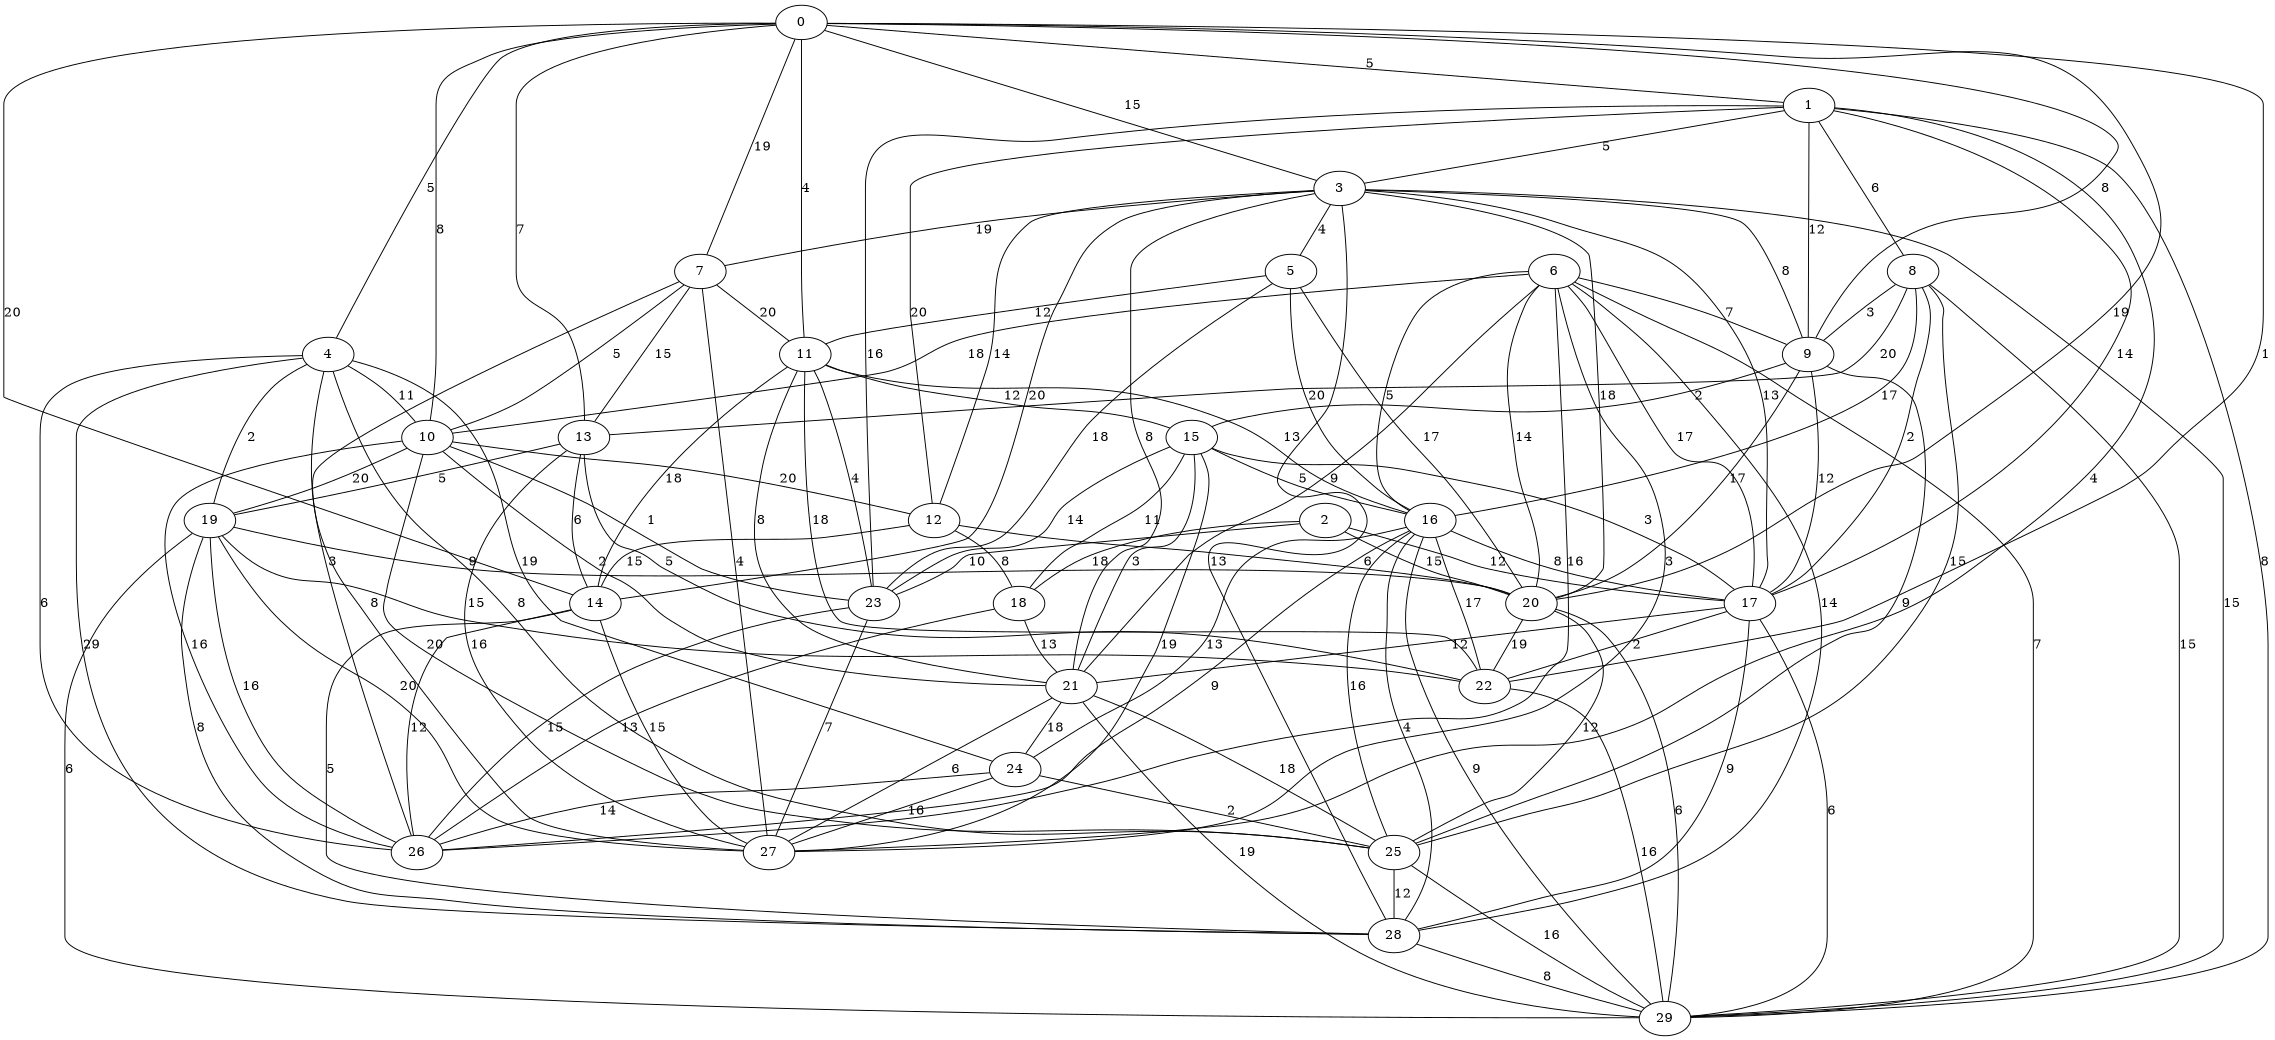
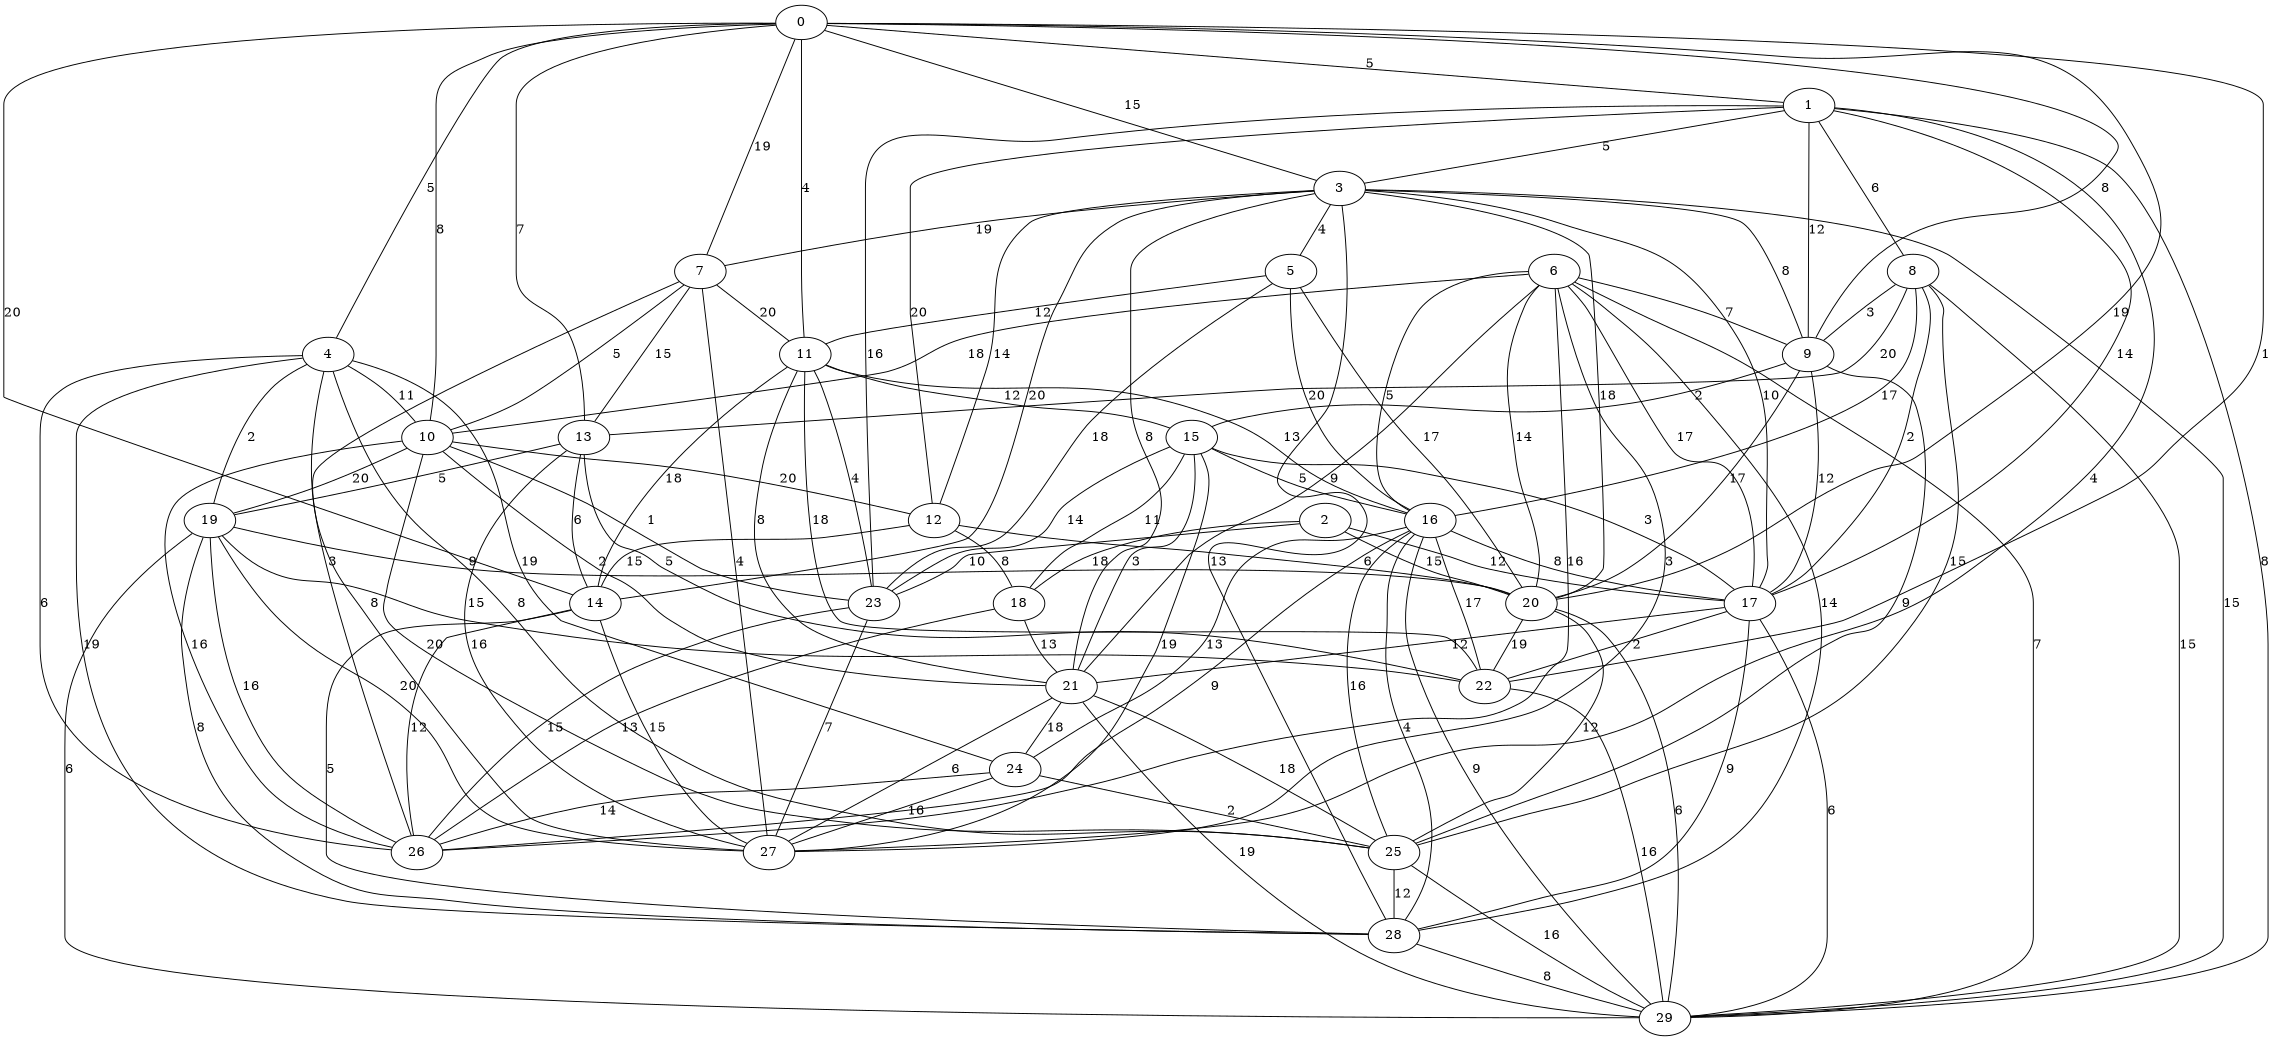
edge "3" -- "17": label "13" -> "10"
edge "4" -- "28": label "29" -> "19"
